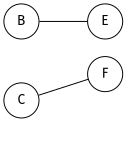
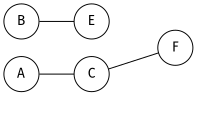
node "A": added
